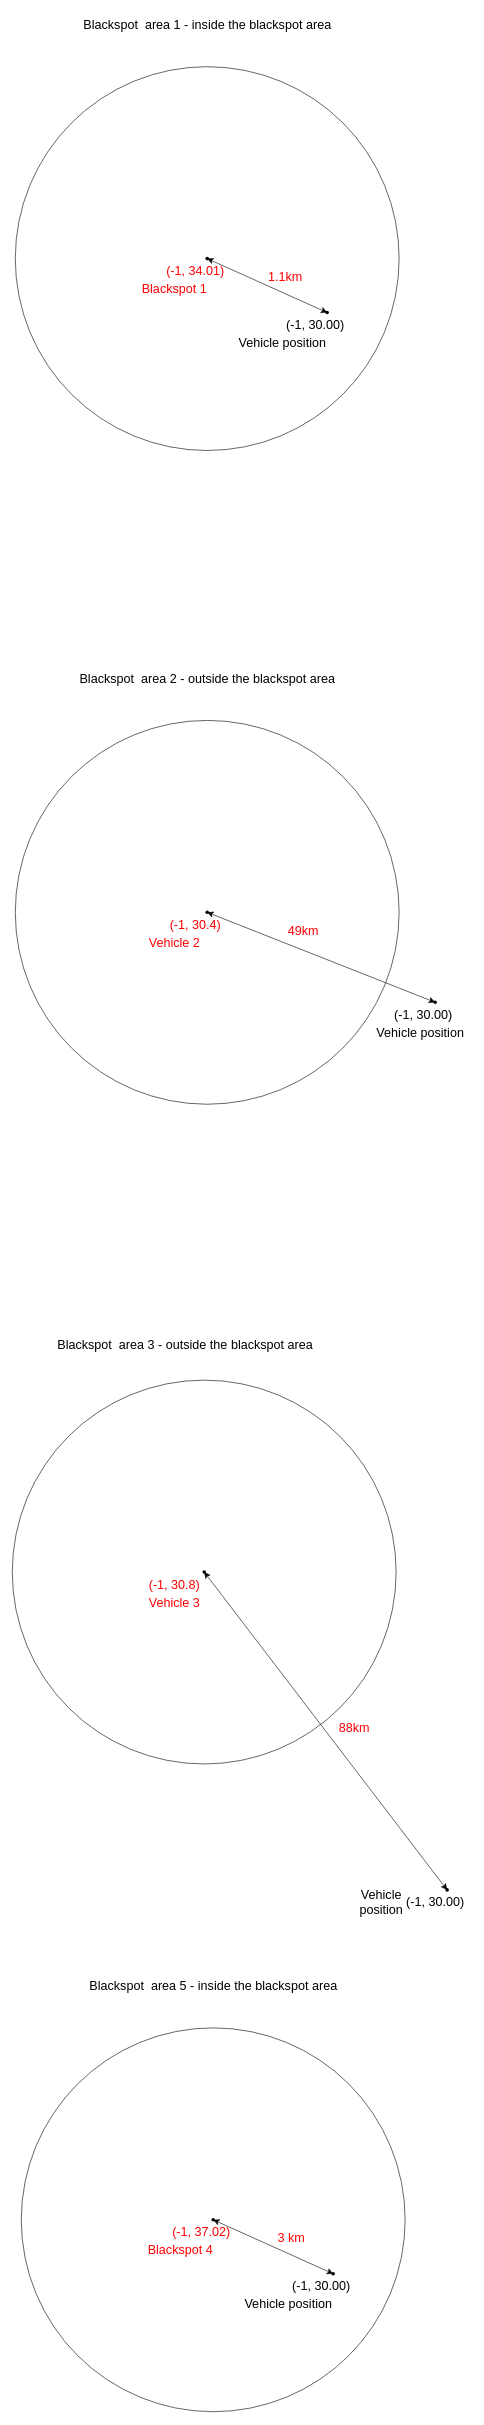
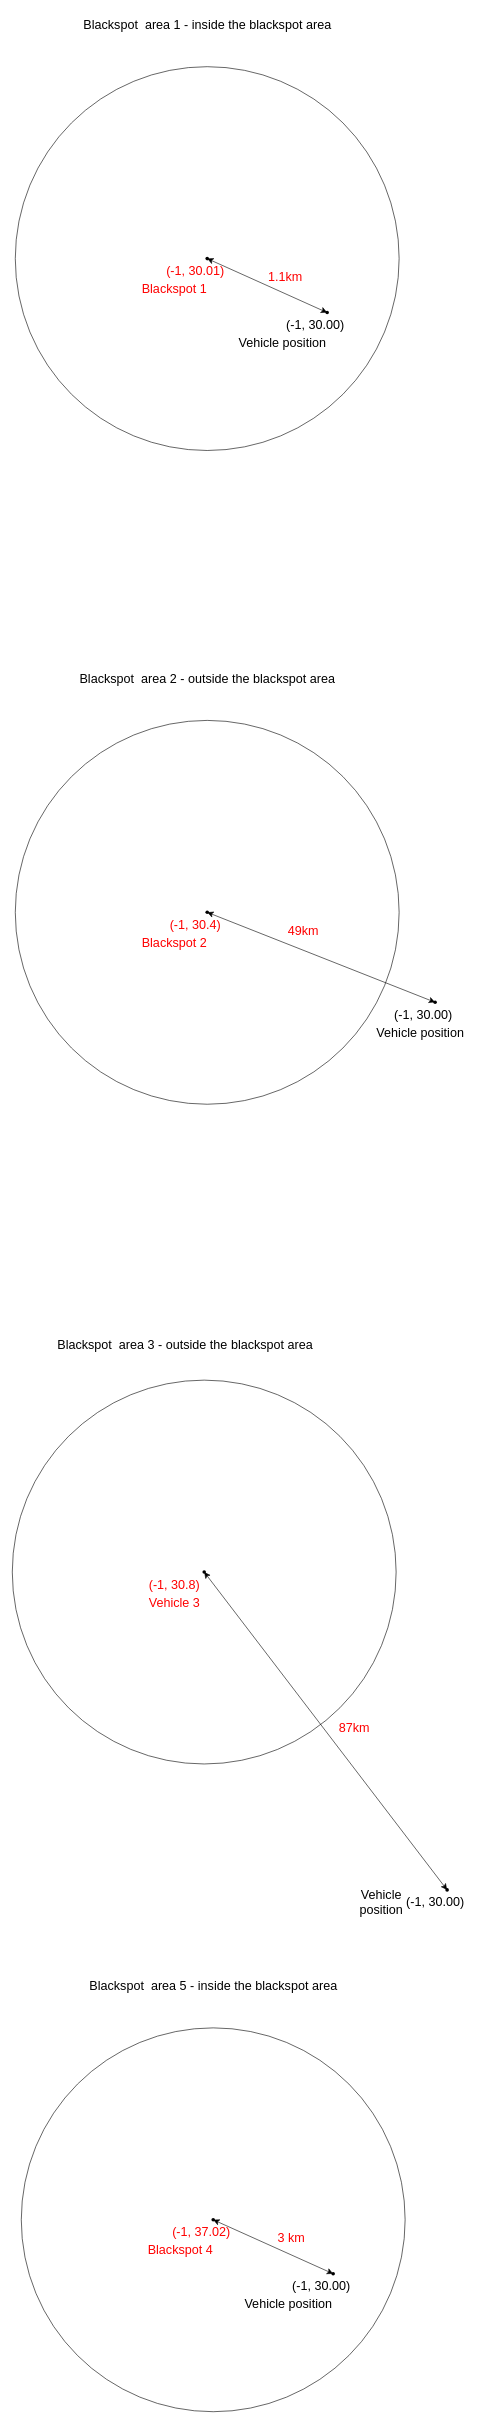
node "(-1, 34.01)": label "(-1, 34.01)" -> "(-1, 30.01)"
node "Vehicle 2": label "Vehicle 2" -> "Blackspot 2"
node "88km": label "88km" -> "87km"
